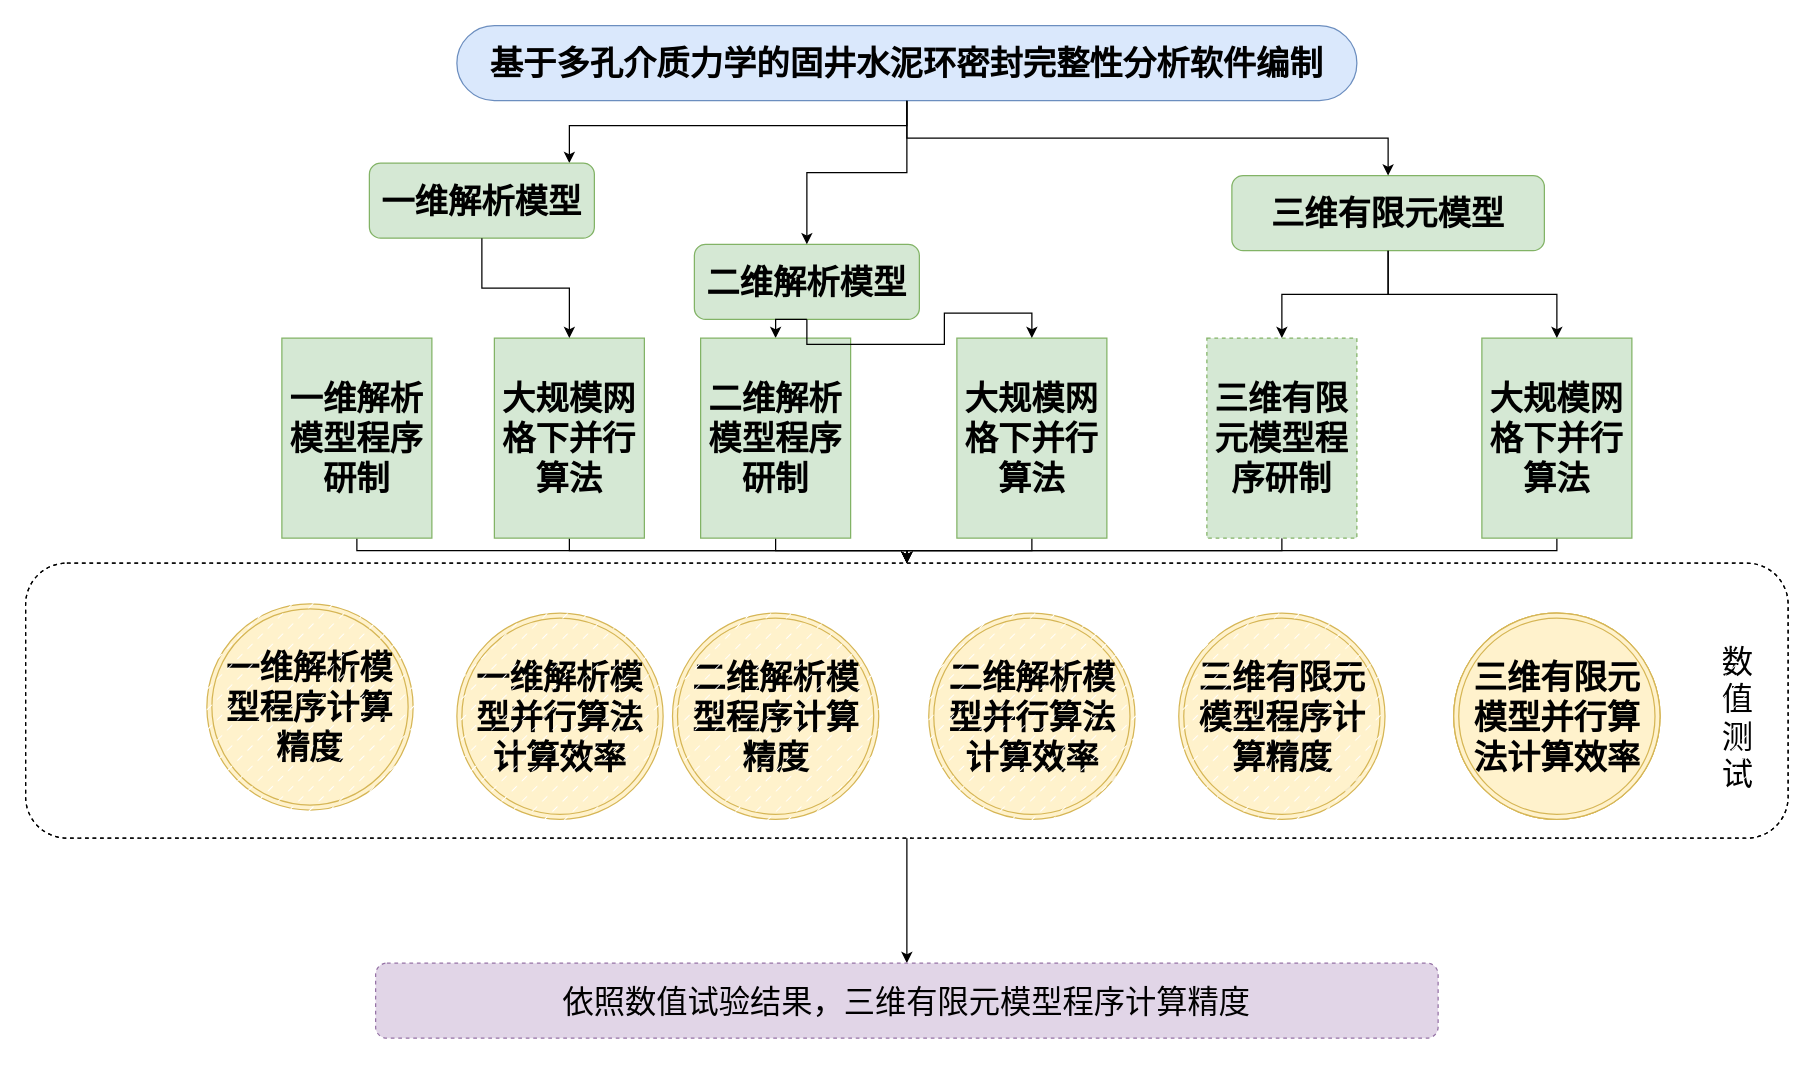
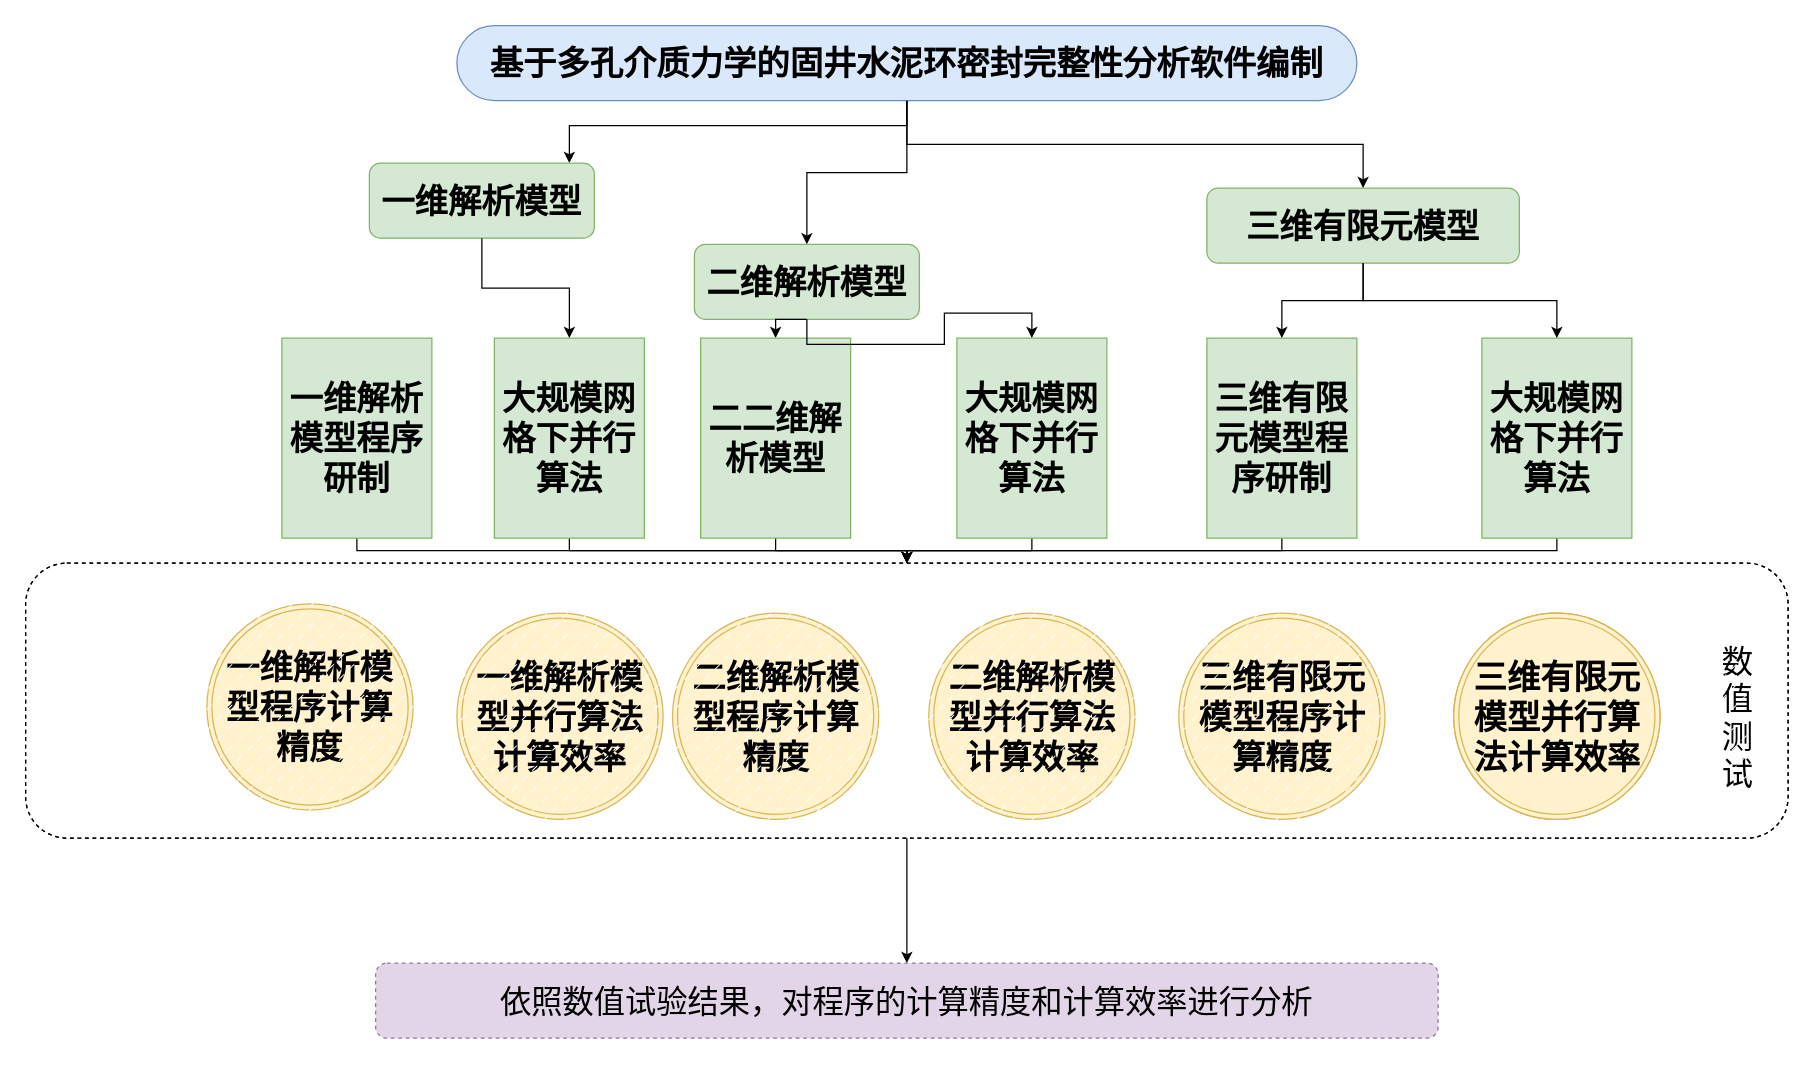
node "三维有限元模型": moved (1388, 213) -> (1363, 226)
node "二维解析模型程序研制": label "二维解析模型程序研制" -> "二二维解析模型"
node "三维有限元模型程序研制": style dashed -> solid
node "依照数值试验结果，三维有限元模型程序计算精度": label "依照数值试验结果，三维有限元模型程序计算精度" -> "依照数值试验结果，对程序的计算精度和计算效率进行分析"
